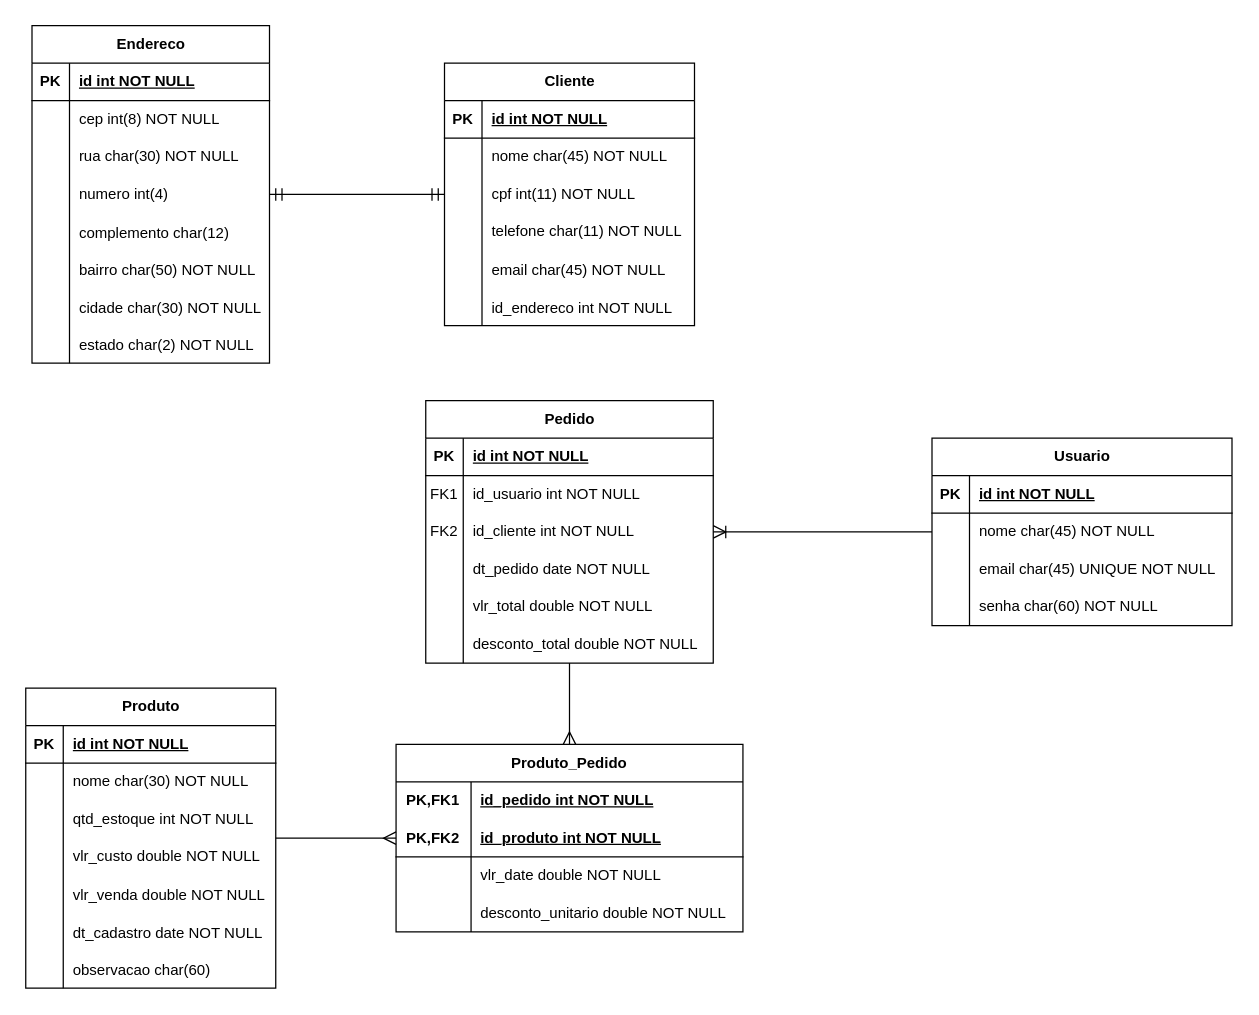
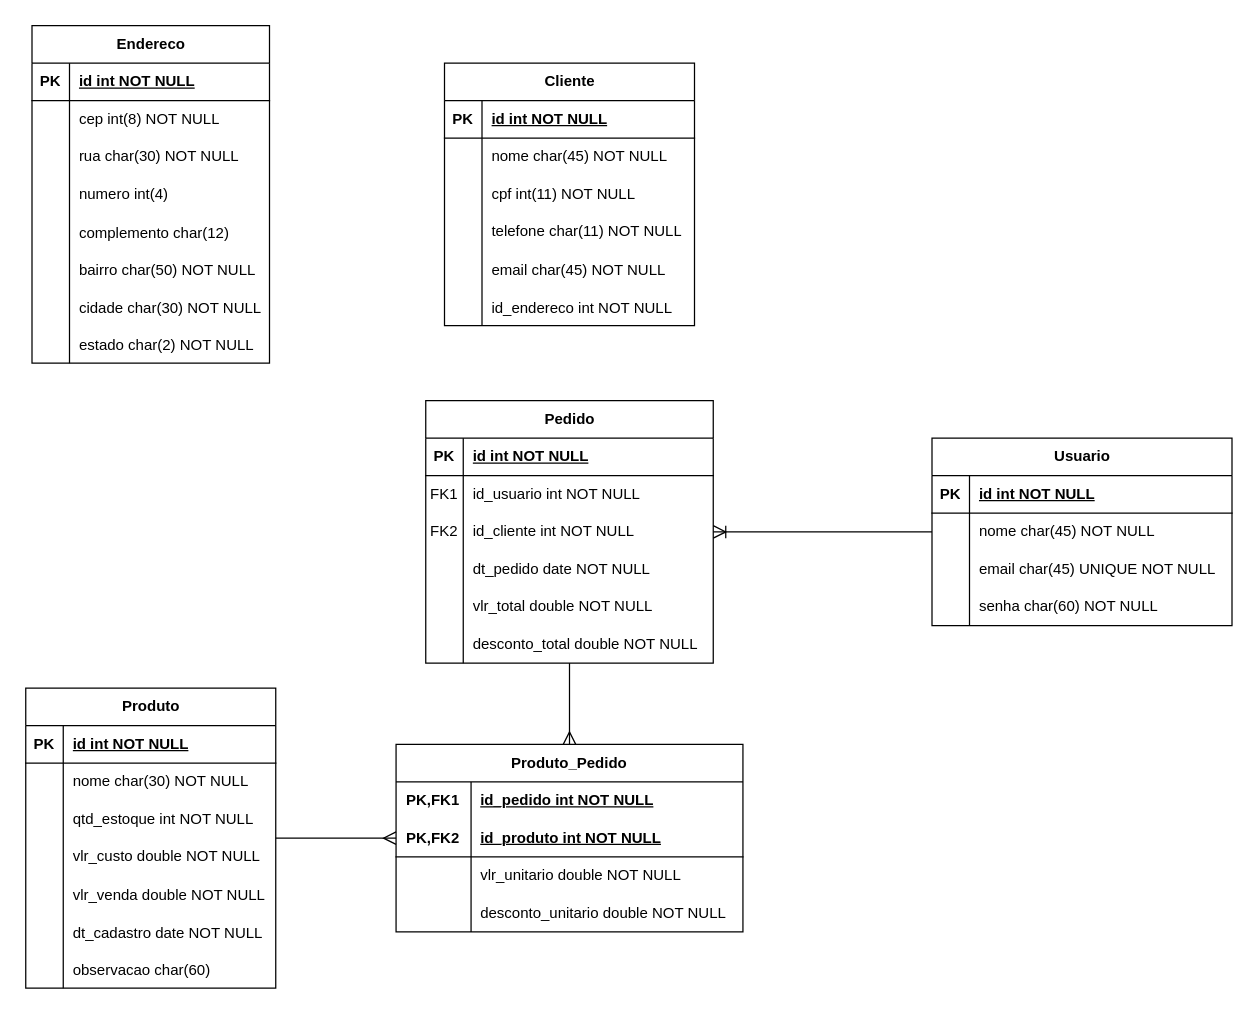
edge "Endereco" -- "Cliente": removed
node "vlr_date double NOT NULL": label "vlr_date double NOT NULL" -> "vlr_unitario double NOT NULL"
